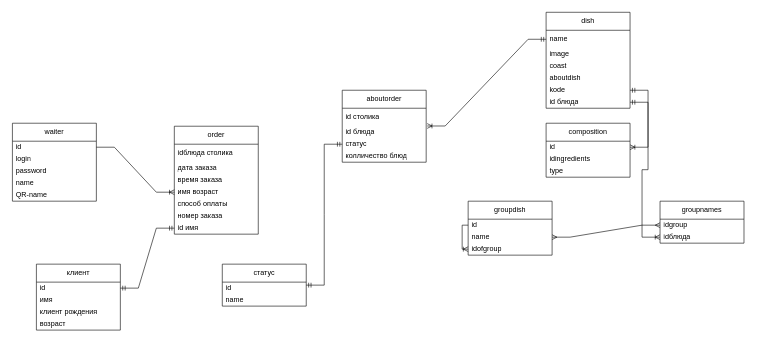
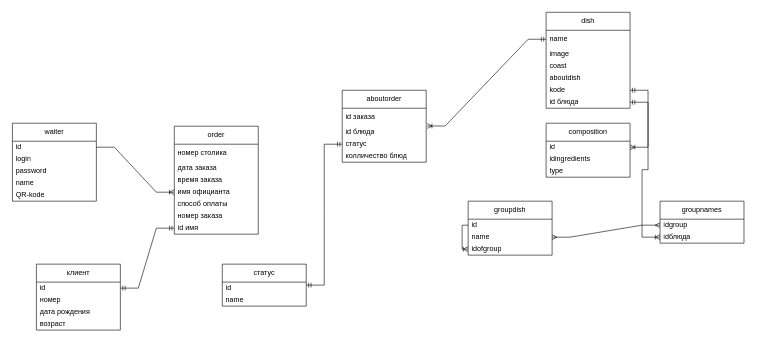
node "id столика": label "id столика" -> "id заказа"
node "idблюда столика": label "idблюда столика" -> "номер столика"
node "имя возраст": label "имя возраст" -> "имя официанта"
node "QR-name": label "QR-name" -> "QR-kode"
node "имя": label "имя" -> "номер"
node "клиент рождения": label "клиент рождения" -> "дата рождения"
